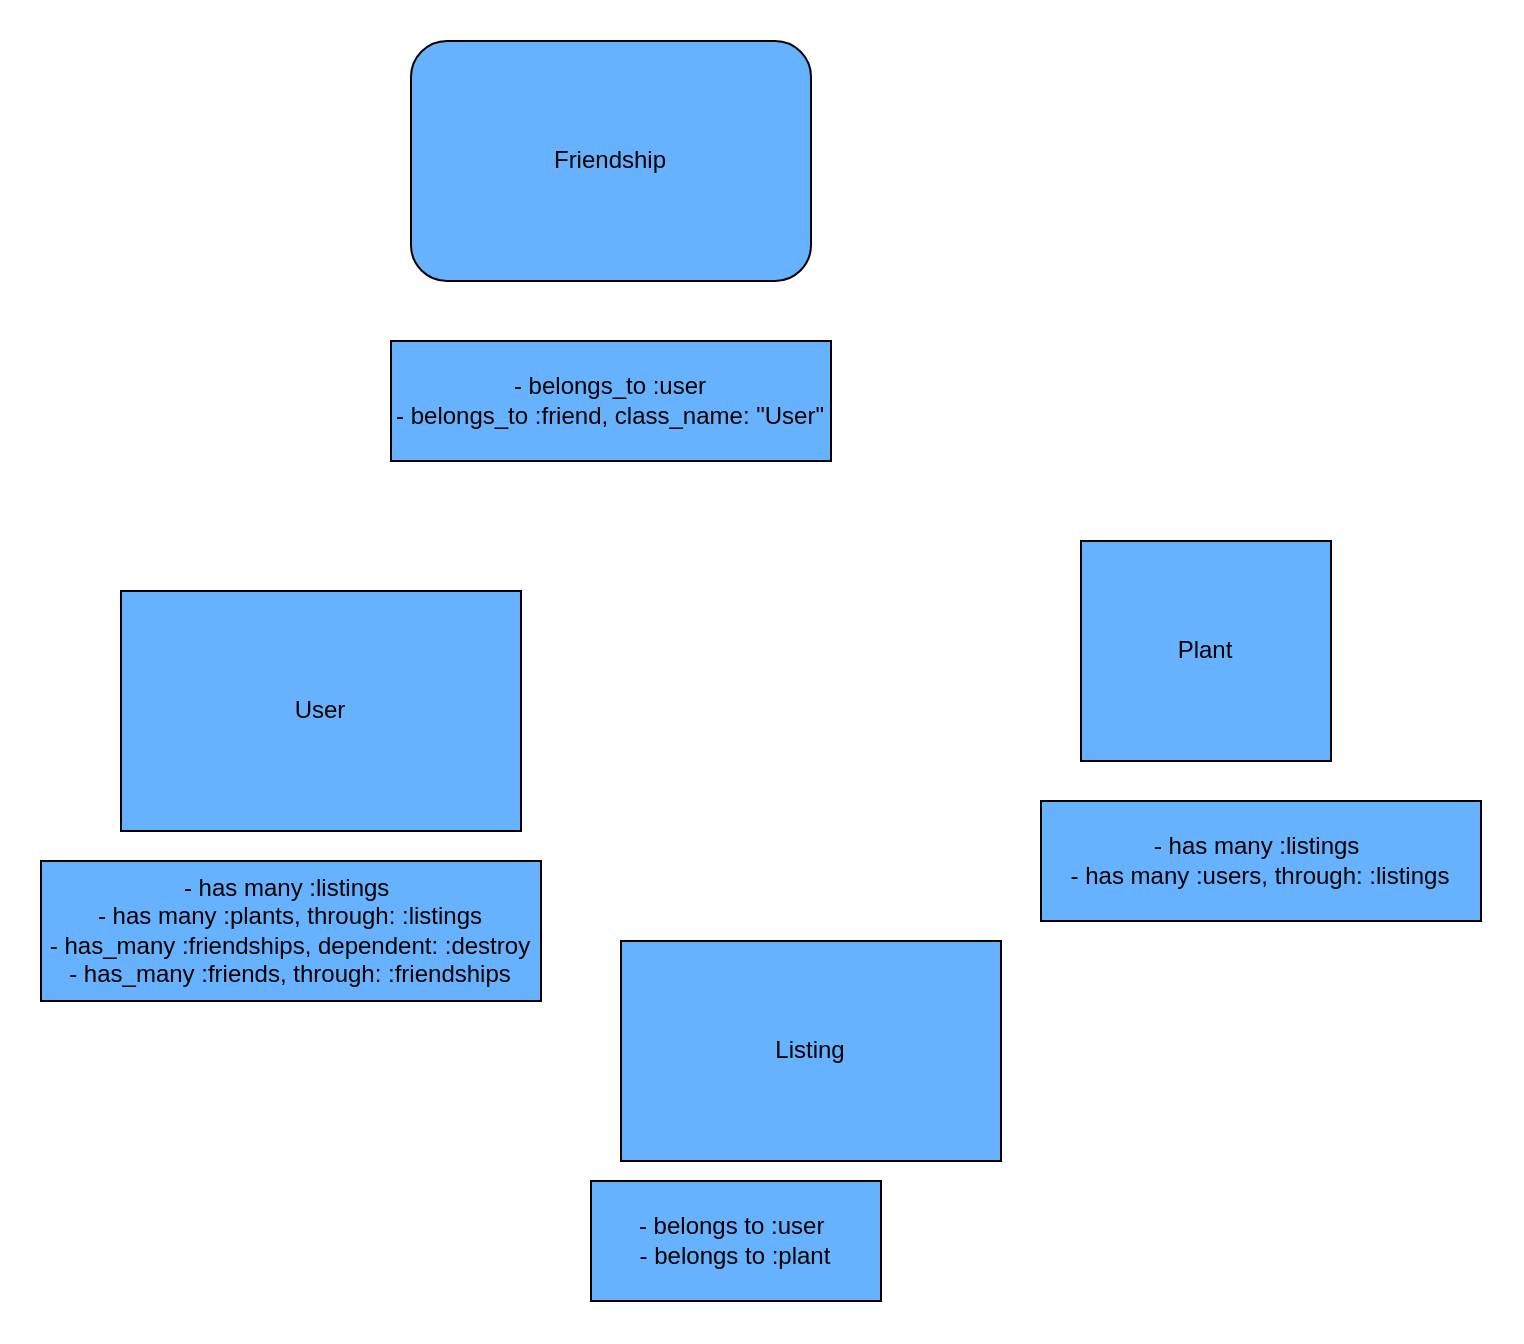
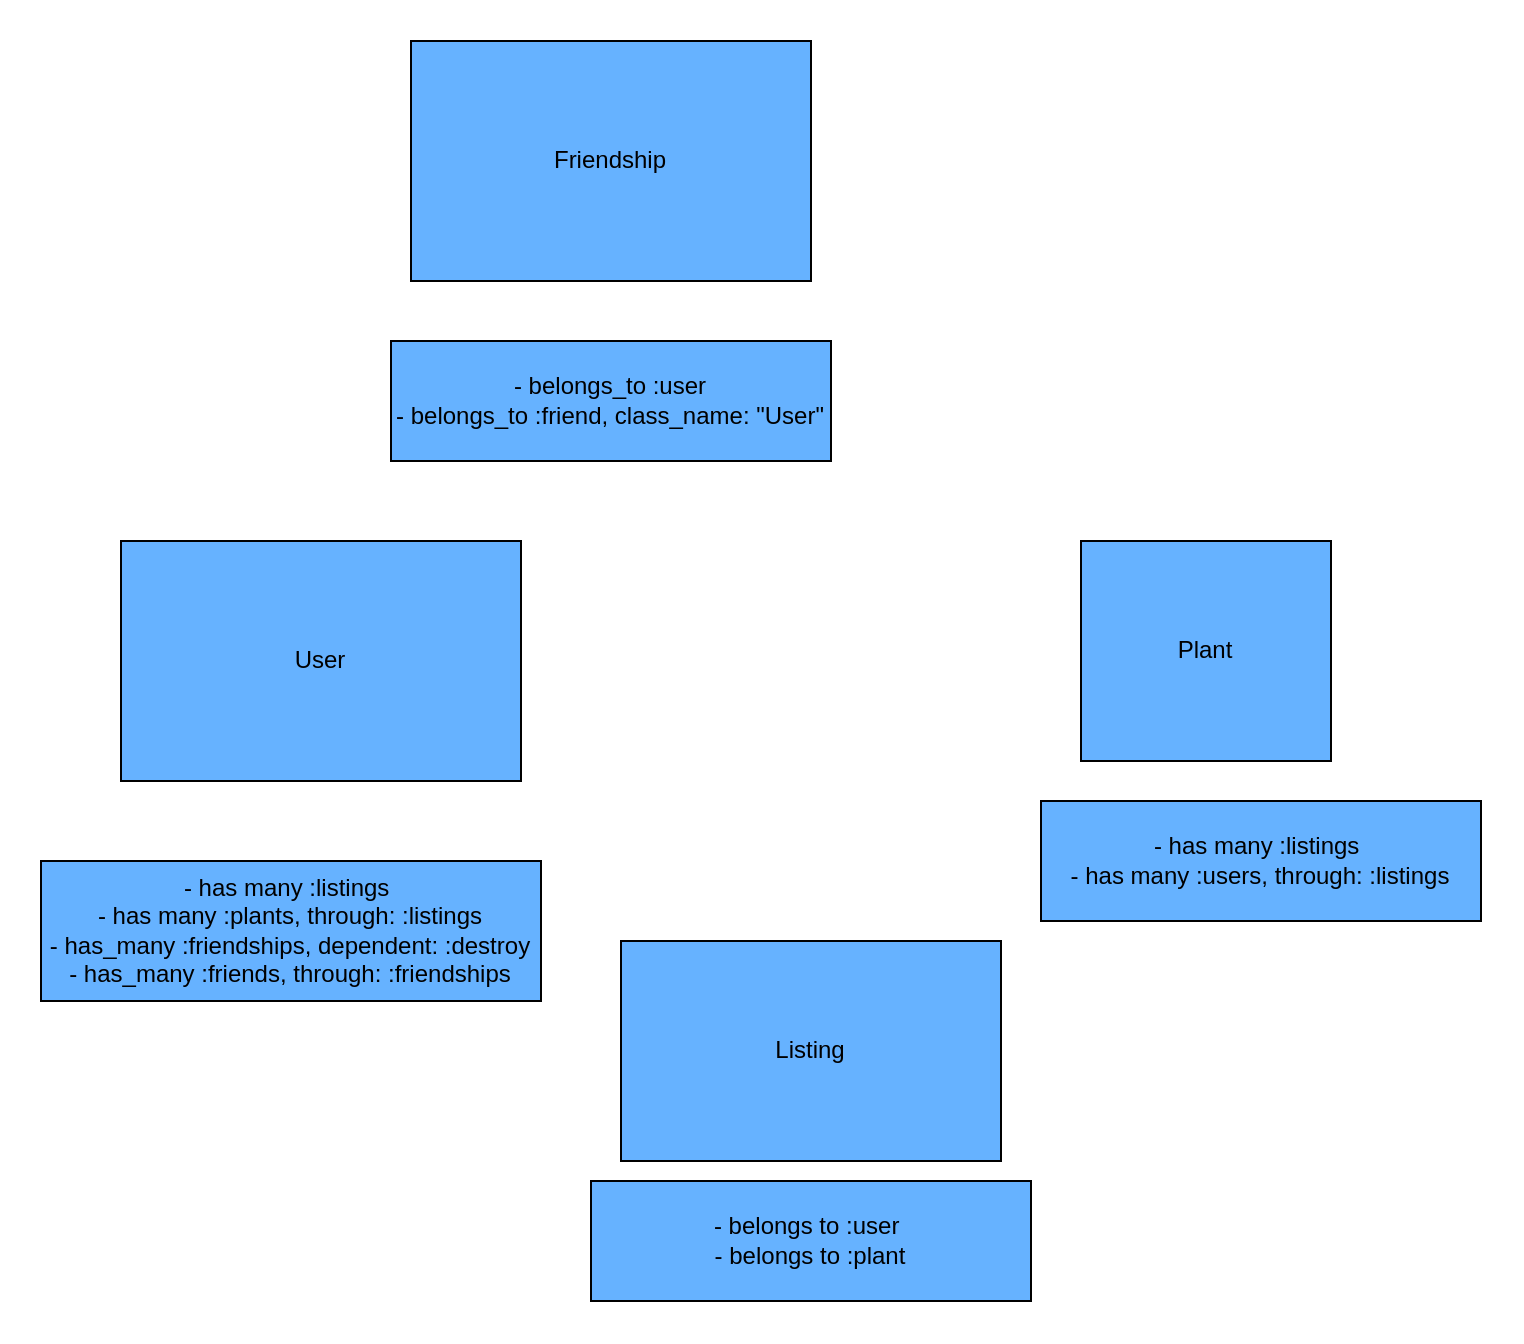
node "Friendship": shape rounded rectangle -> rectangle
node "User": moved (321, 711) -> (321, 661)
node "- belongs to :user - belongs to :plant": size 290x120 -> 440x120
